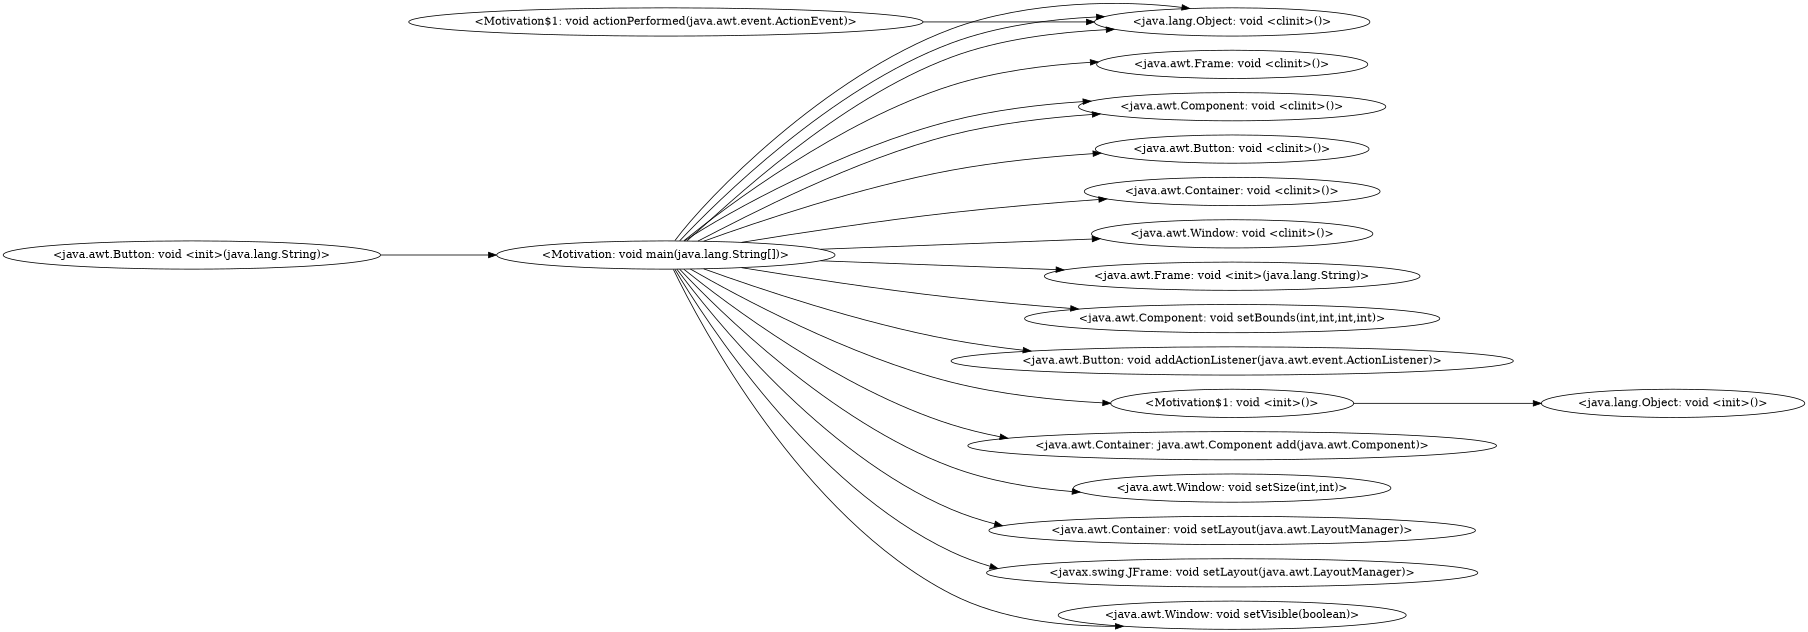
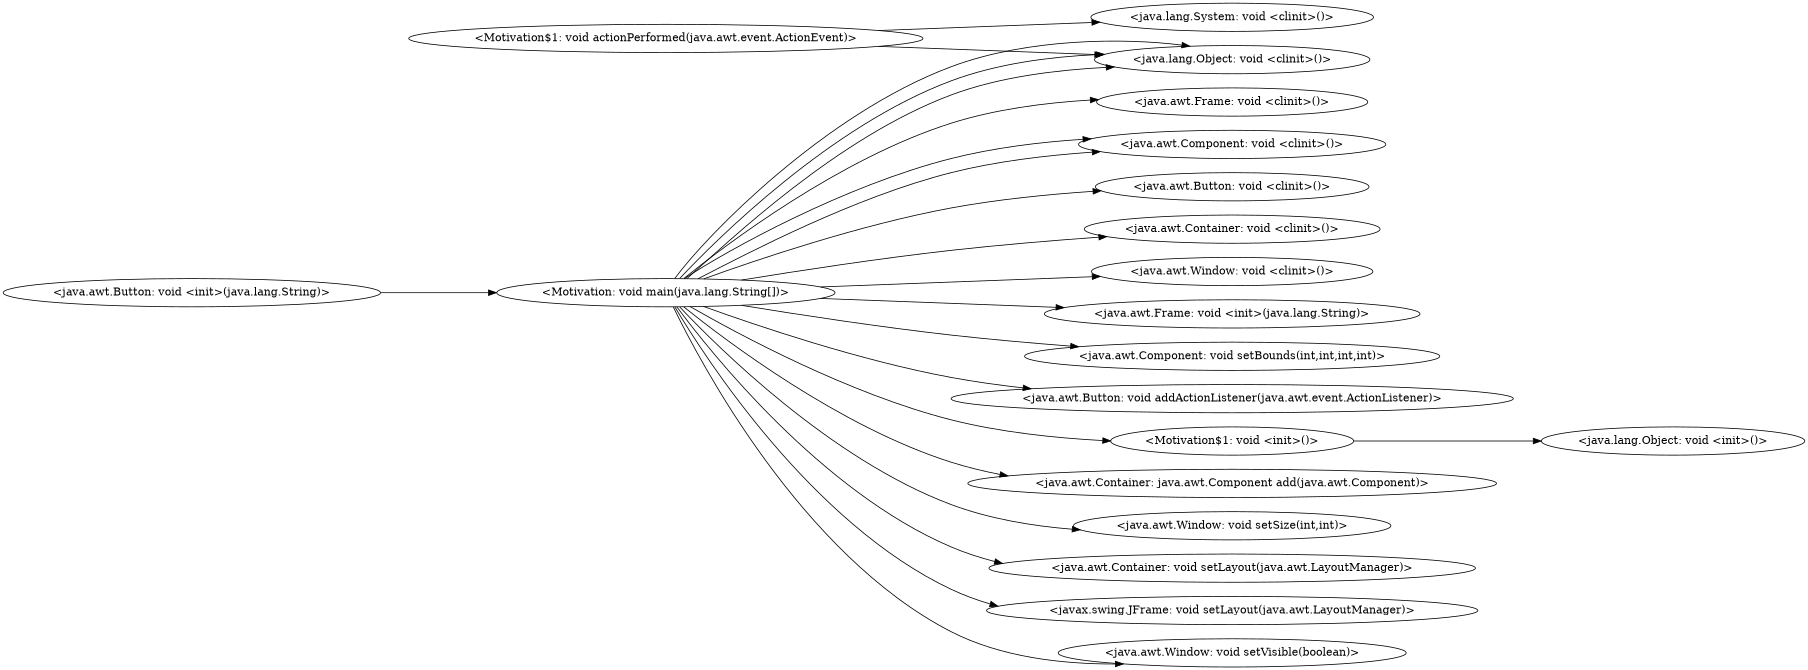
node "<java.lang.System: void <clinit>()>": added
